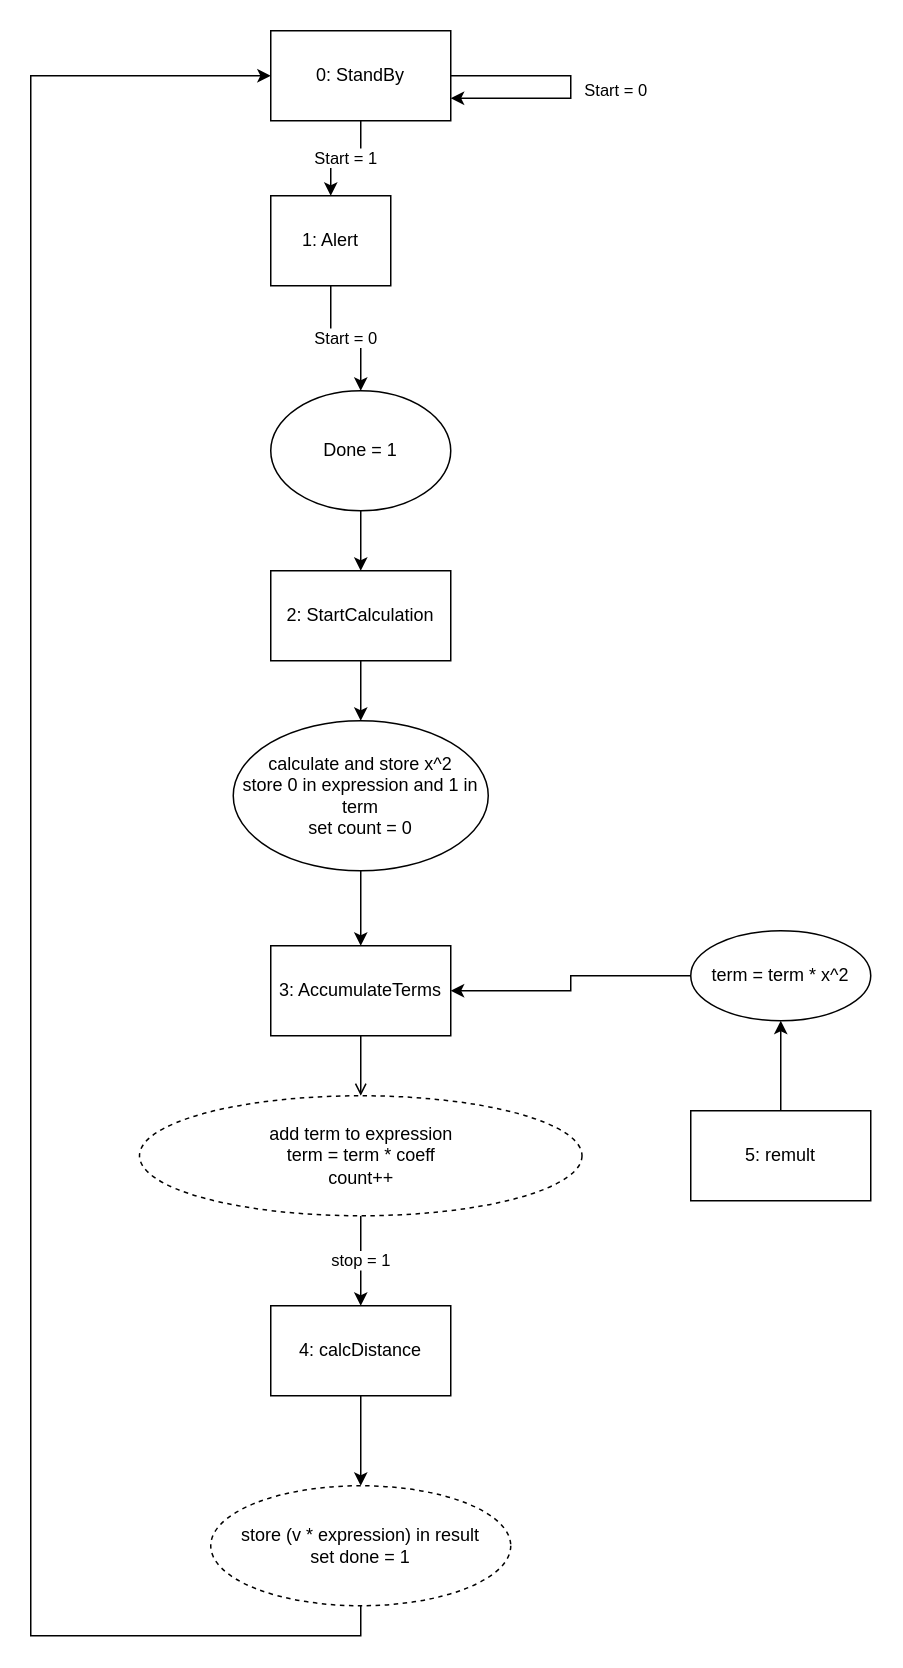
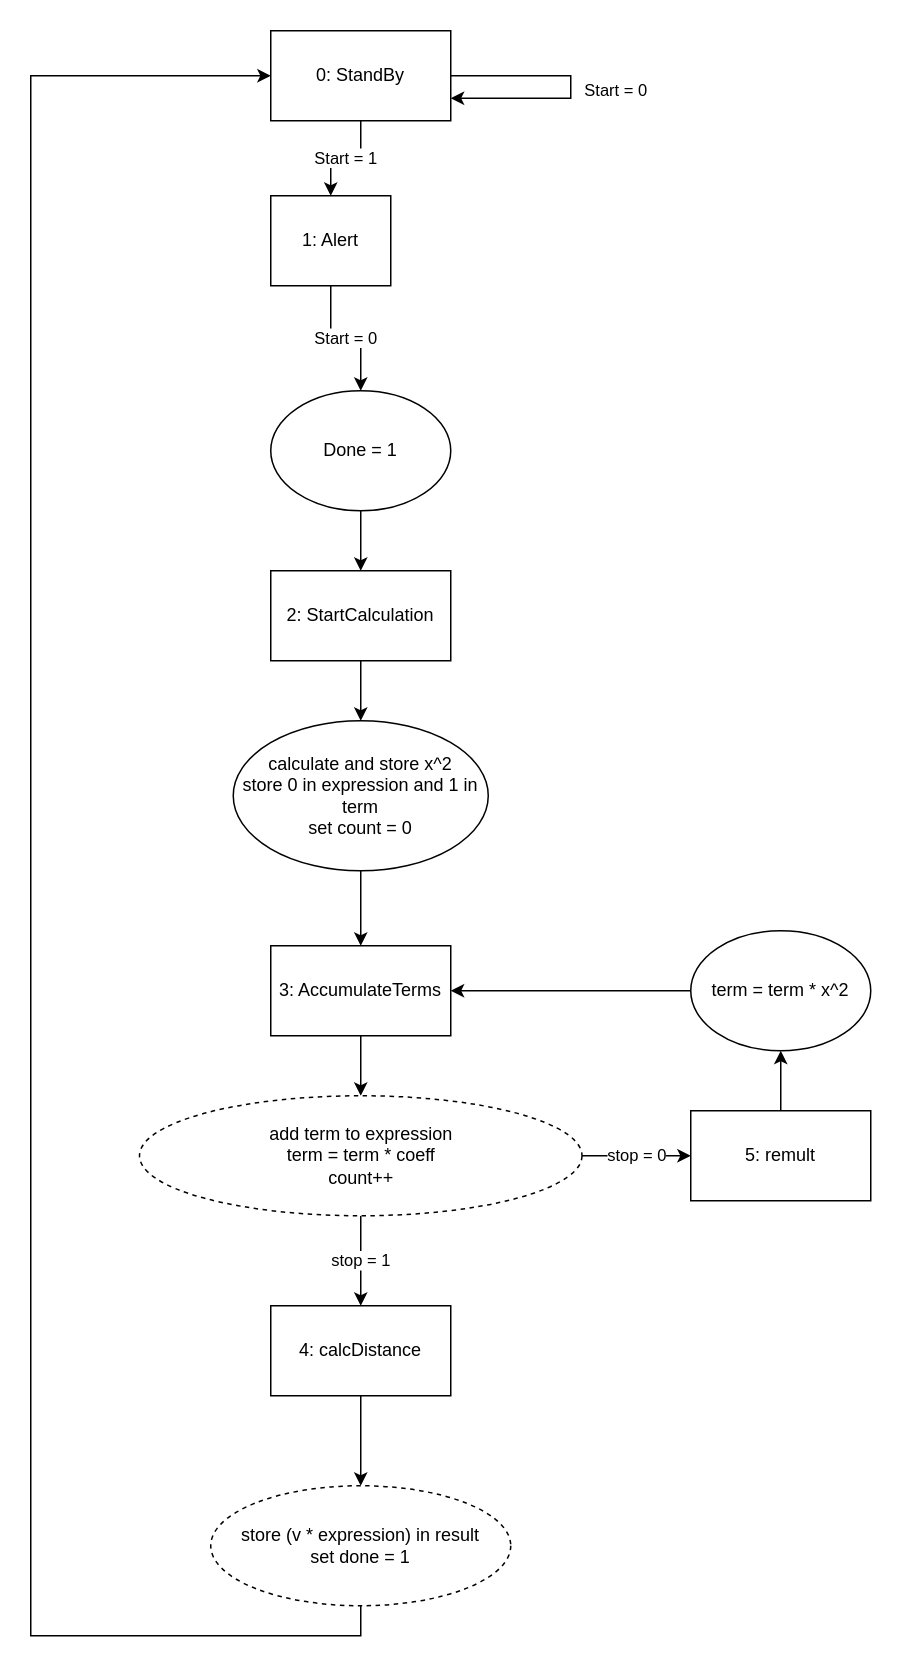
node "term = term * x^2": size 180x90 -> 180x120
edge "3: AccumulateTerms" -> "add term to expression term = term * coeff count++": arrowhead open -> classic
edge "add term to expression term = term * coeff count++" -> "5: remult": added, label "stop = 0"
